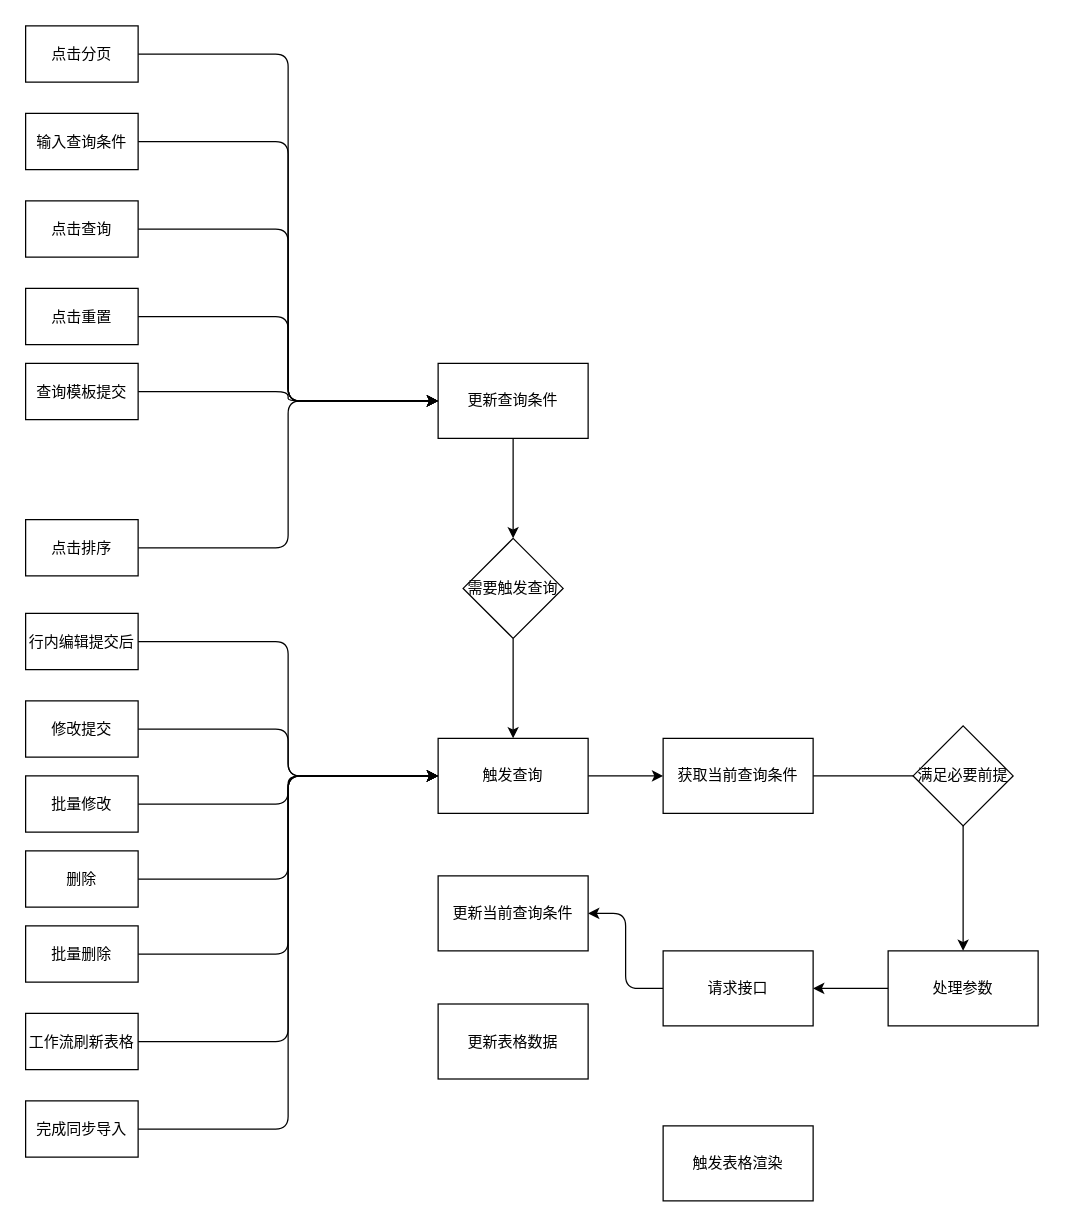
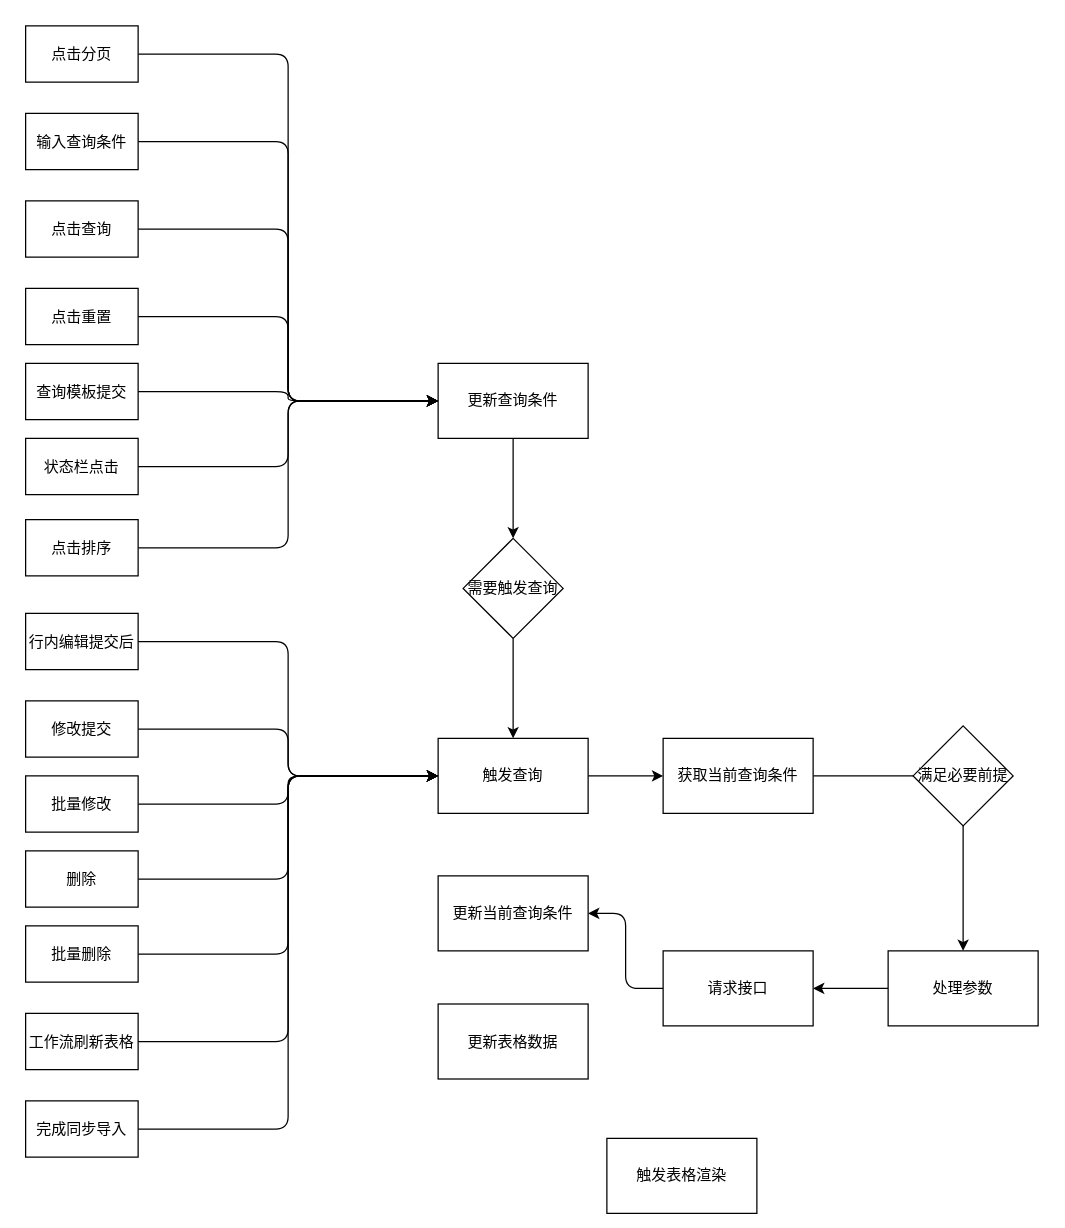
node "状态栏点击": added
edge "状态栏点击" -> "更新查询条件": added
node "触发表格渲染": moved (738, 1163) -> (682, 1176)
